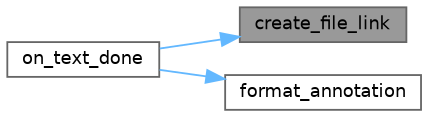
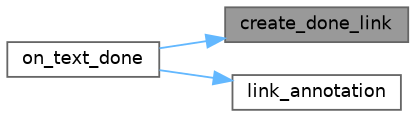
node "create_file_link": label "create_file_link" -> "create_done_link"
node "format_annotation": label "format_annotation" -> "link_annotation"
